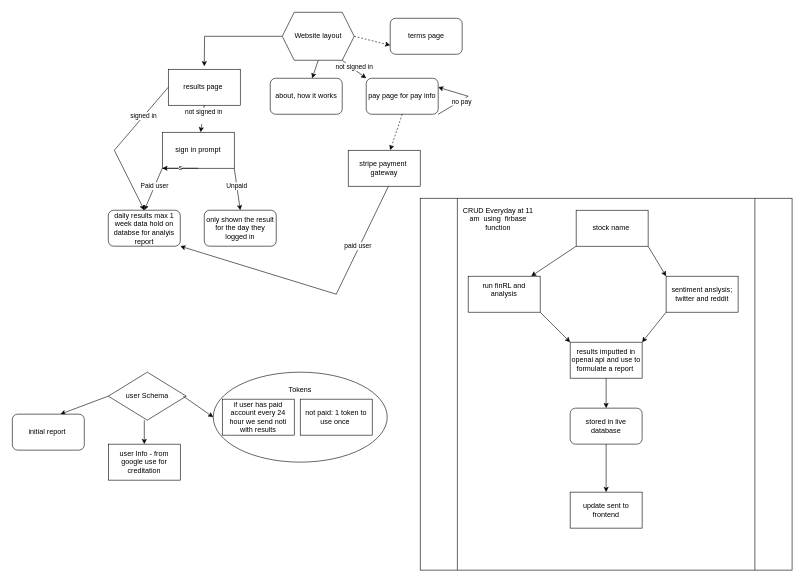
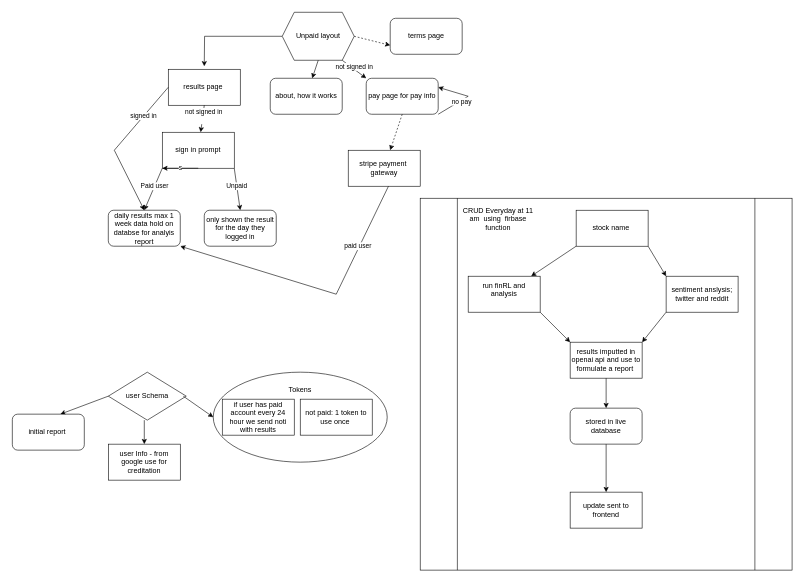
node "Website layout": label "Website layout" -> "Unpaid layout"
